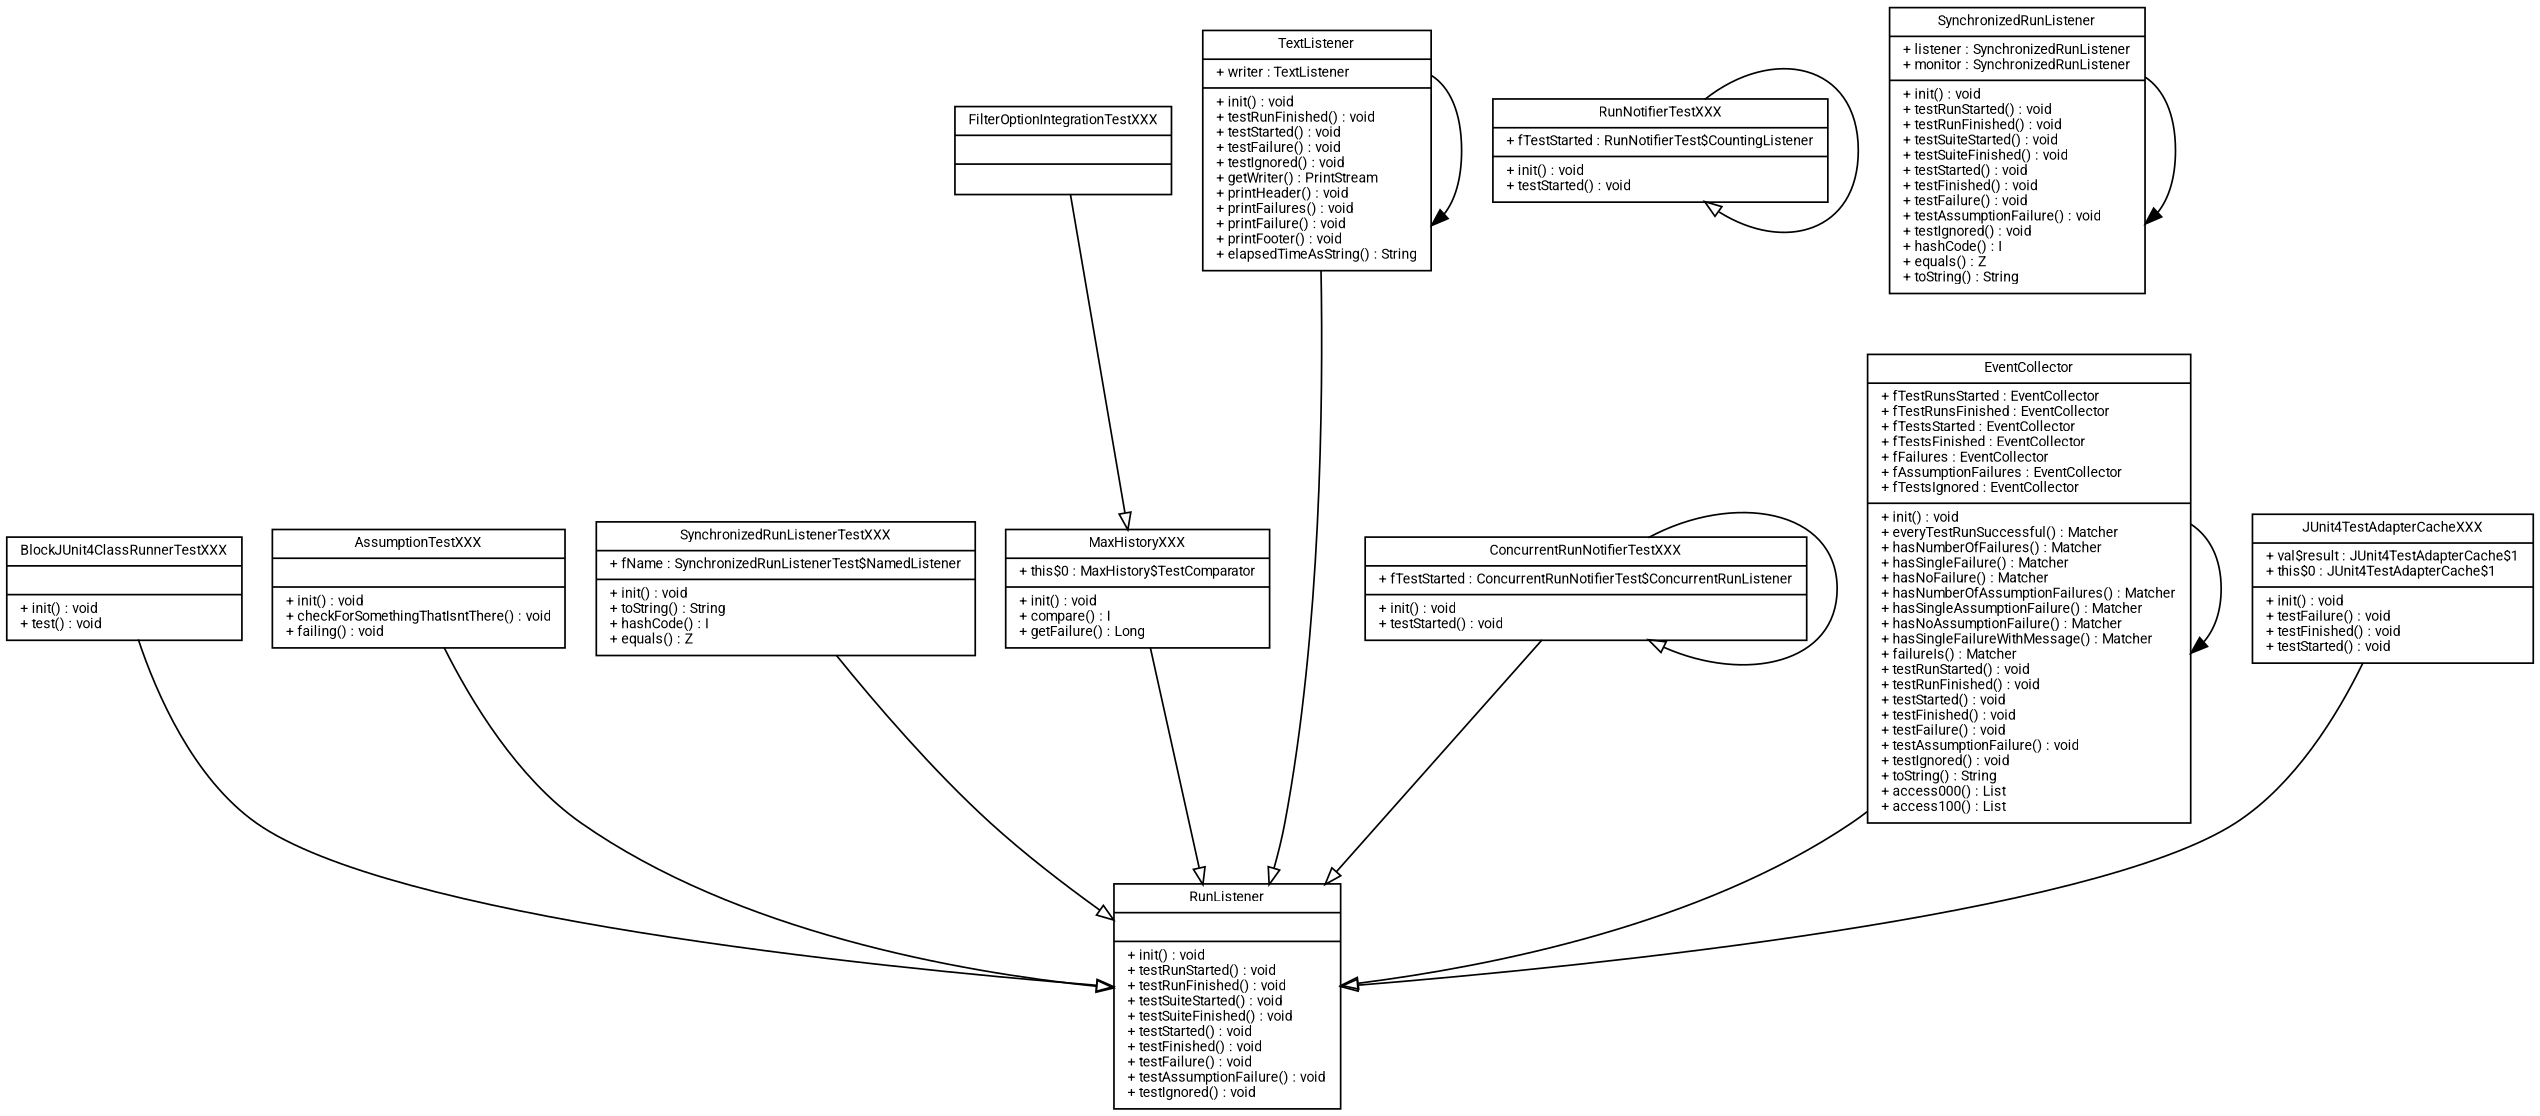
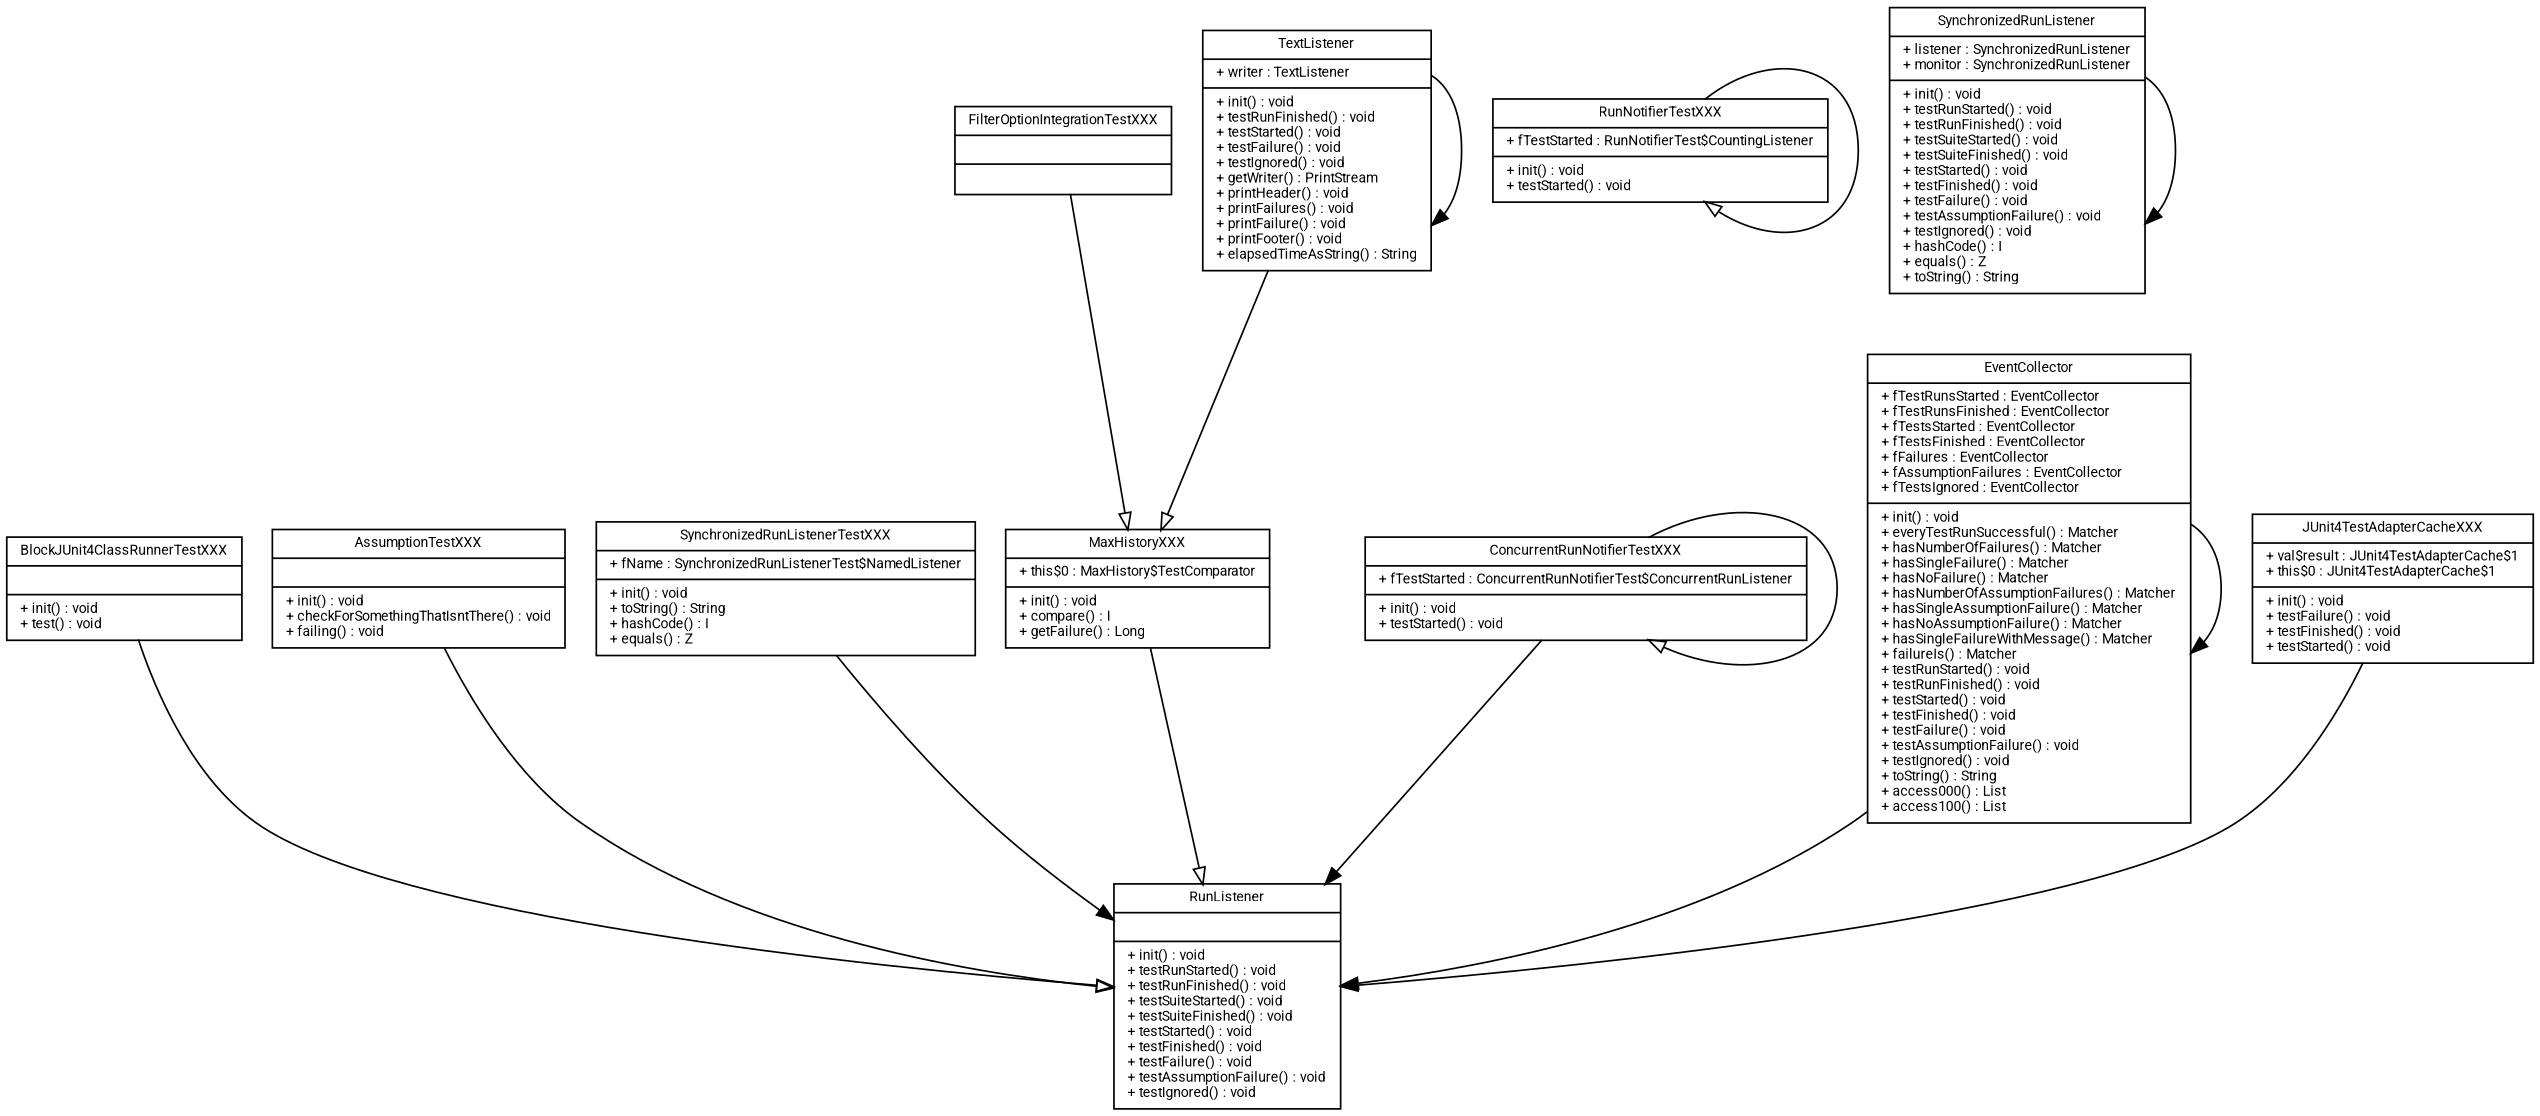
edge "TextListener" -> "RunListener": now "TextListener" -> "MaxHistoryXXX"
edge "ConcurrentRunNotifierTestXXX" -> "RunListener": arrowhead empty -> normal
edge "SynchronizedRunListenerTestXXX" -> "RunListener": arrowhead empty -> normal
edge "JUnit4TestAdapterCacheXXX" -> "RunListener": arrowhead empty -> normal
